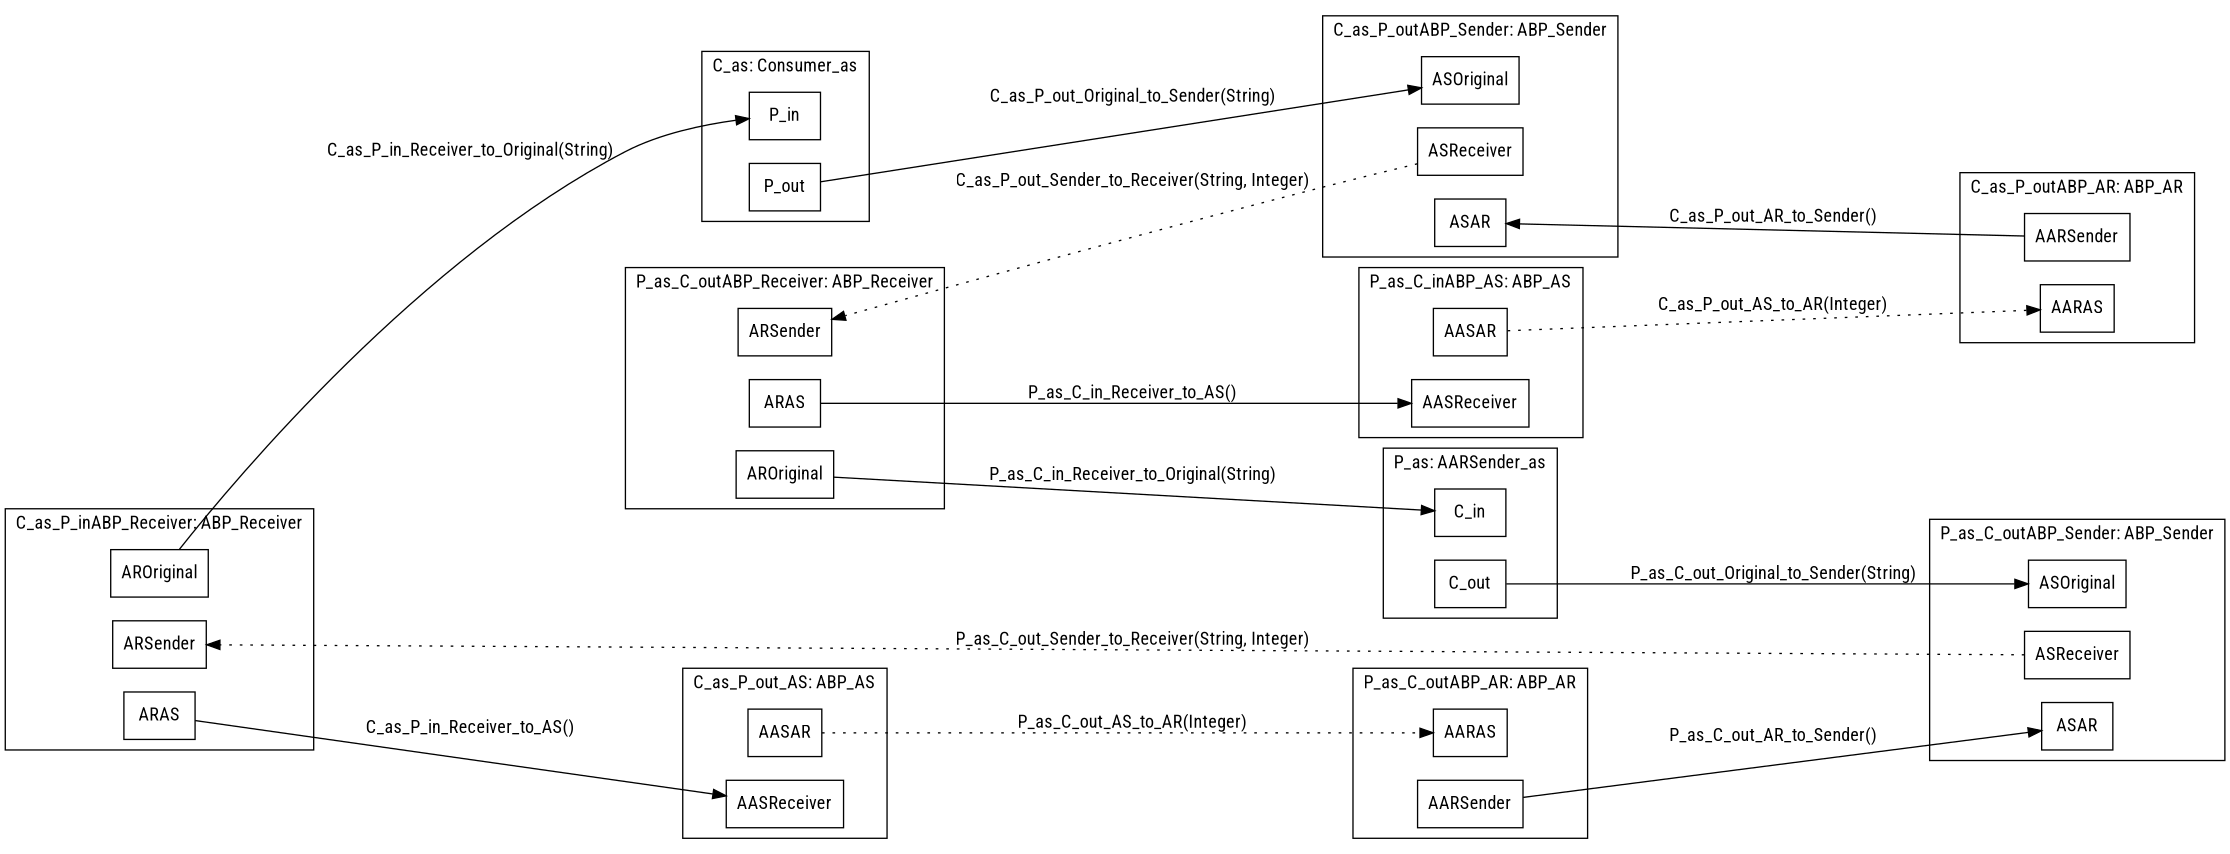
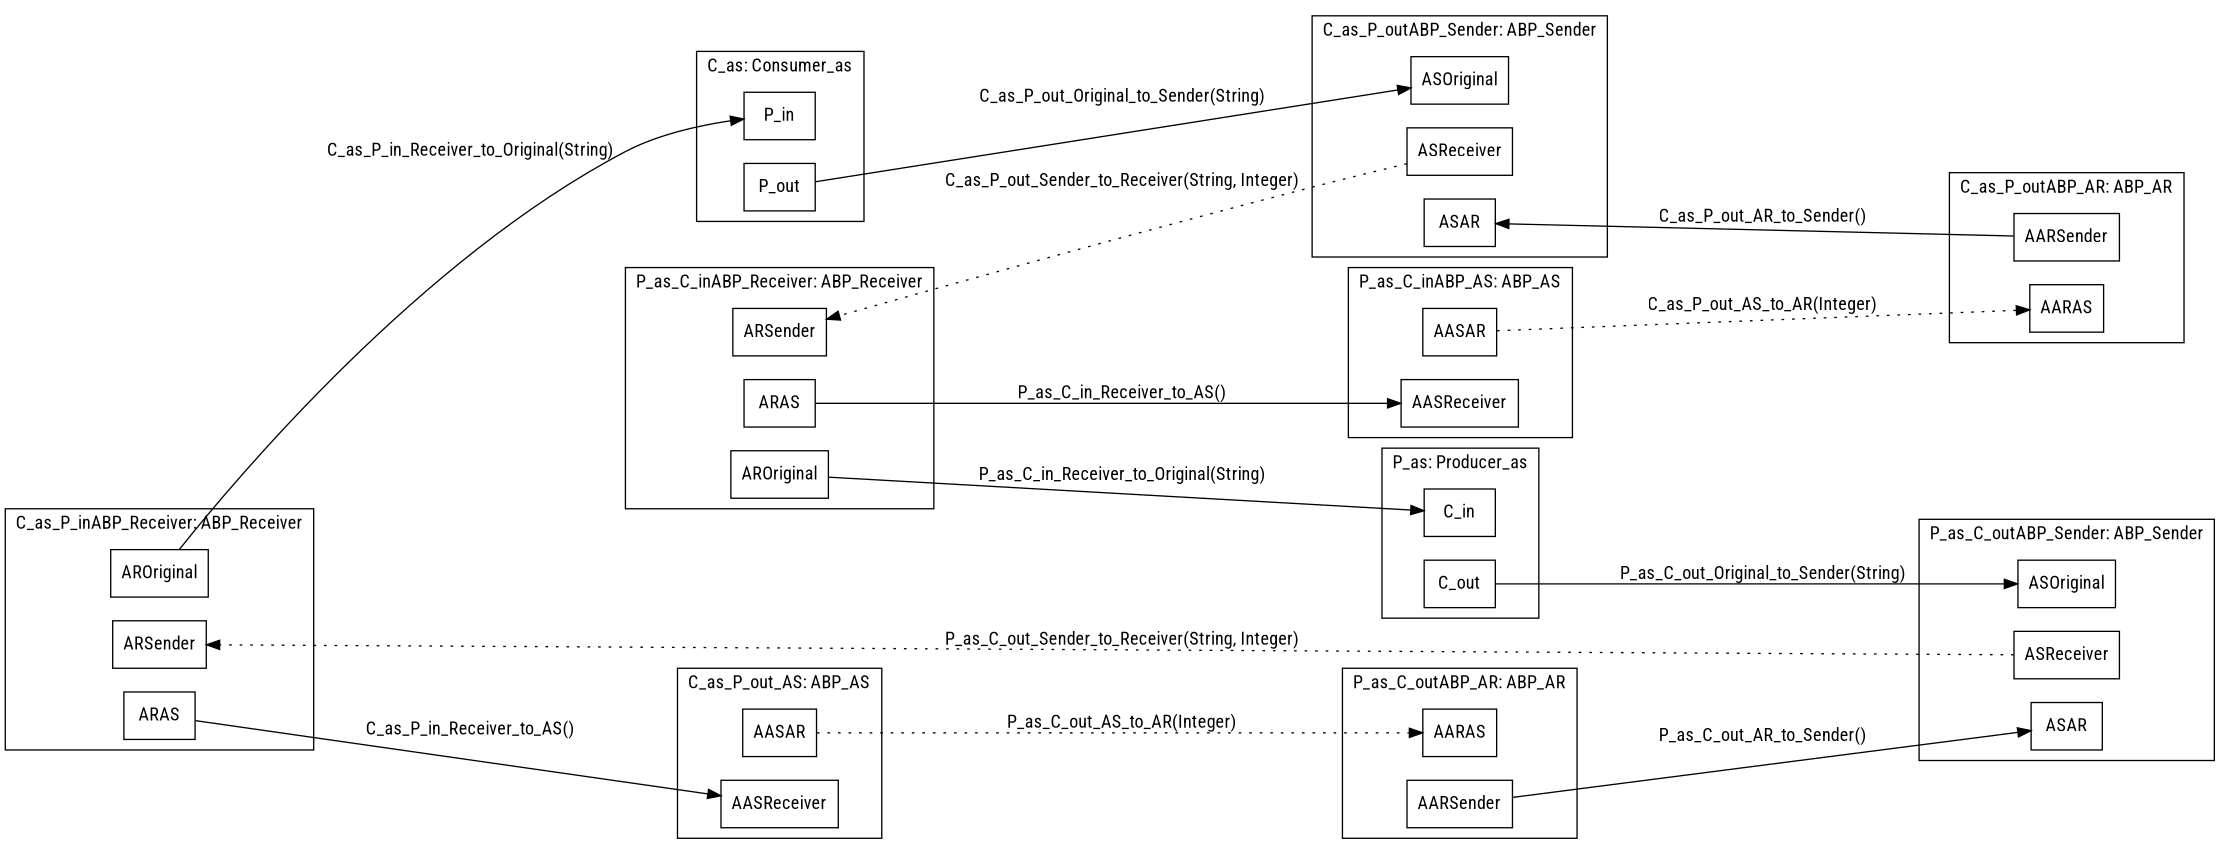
cluster "P_as_C_outABP_Receiver: ABP_Receiver": label "P_as_C_outABP_Receiver: ABP_Receiver" -> "P_as_C_inABP_Receiver: ABP_Receiver"
cluster "P_as: AARSender_as": label "P_as: AARSender_as" -> "P_as: Producer_as"
